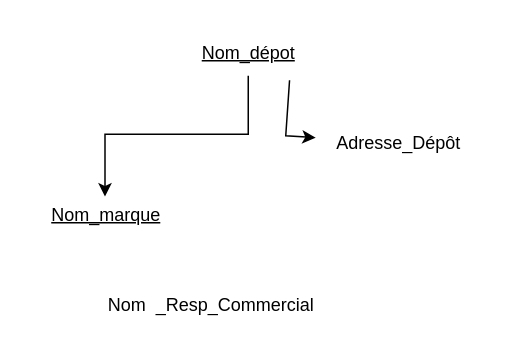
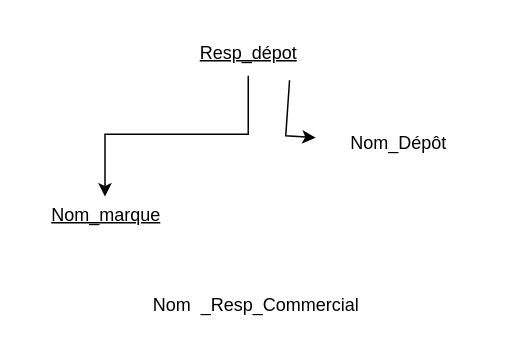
node "Nom_dépot": label "Nom_dépot" -> "Resp_dépot"
node "Adresse_Dépôt": label "Adresse_Dépôt" -> "Nom_Dépôt"
node "Nom _Resp_Commercial": moved (211, 305) -> (256, 305)
